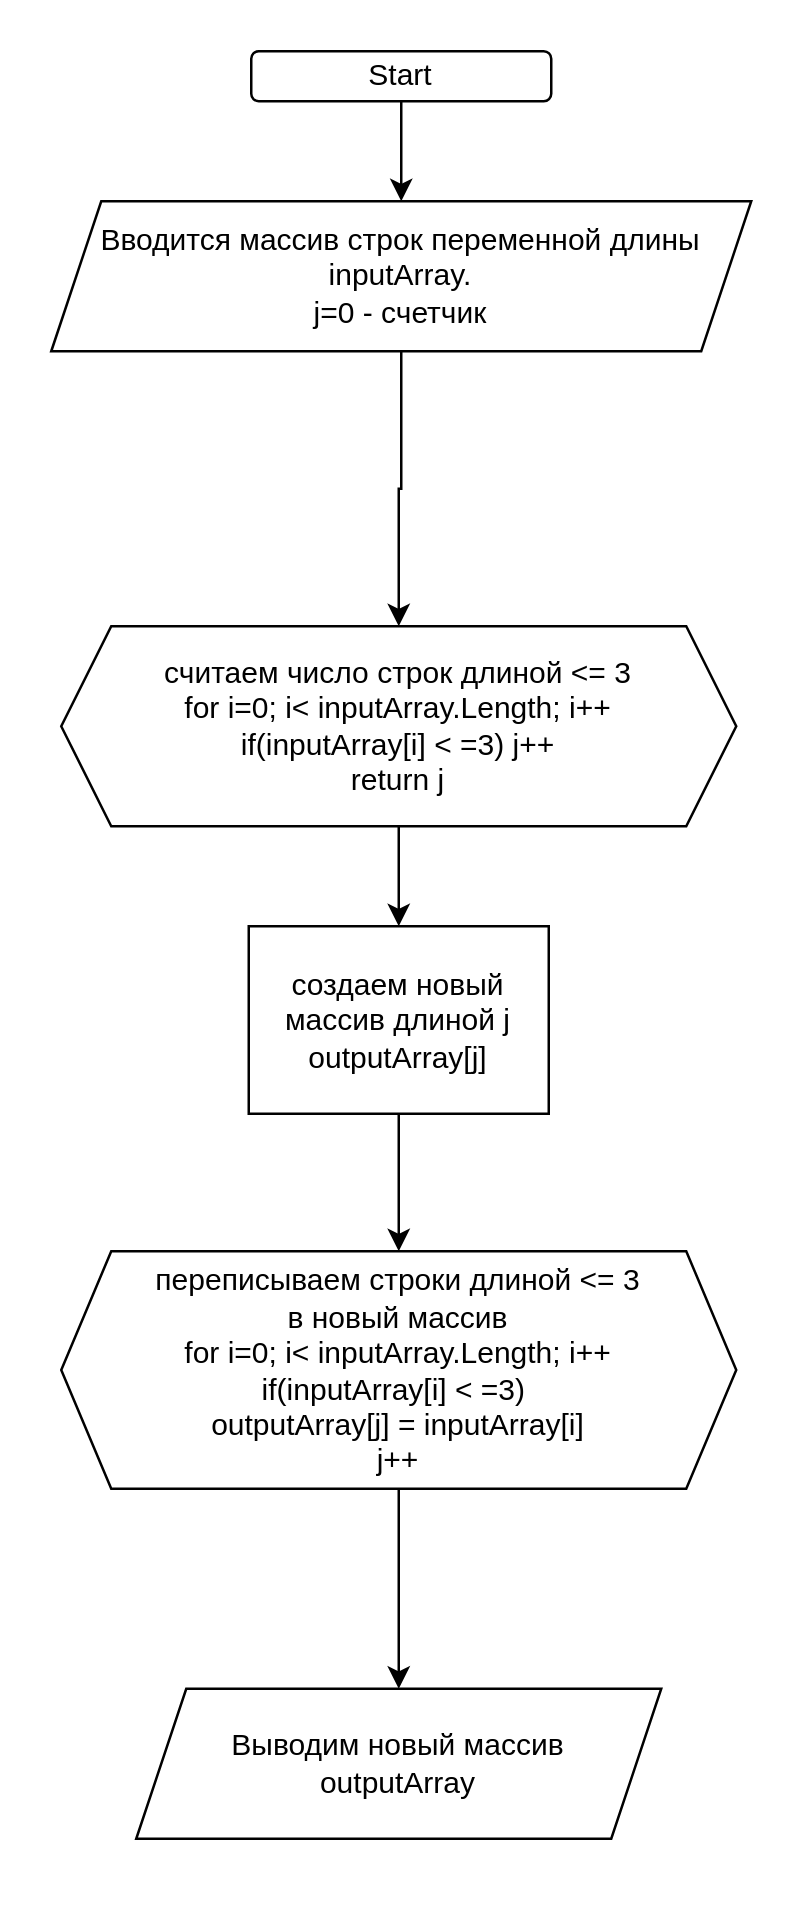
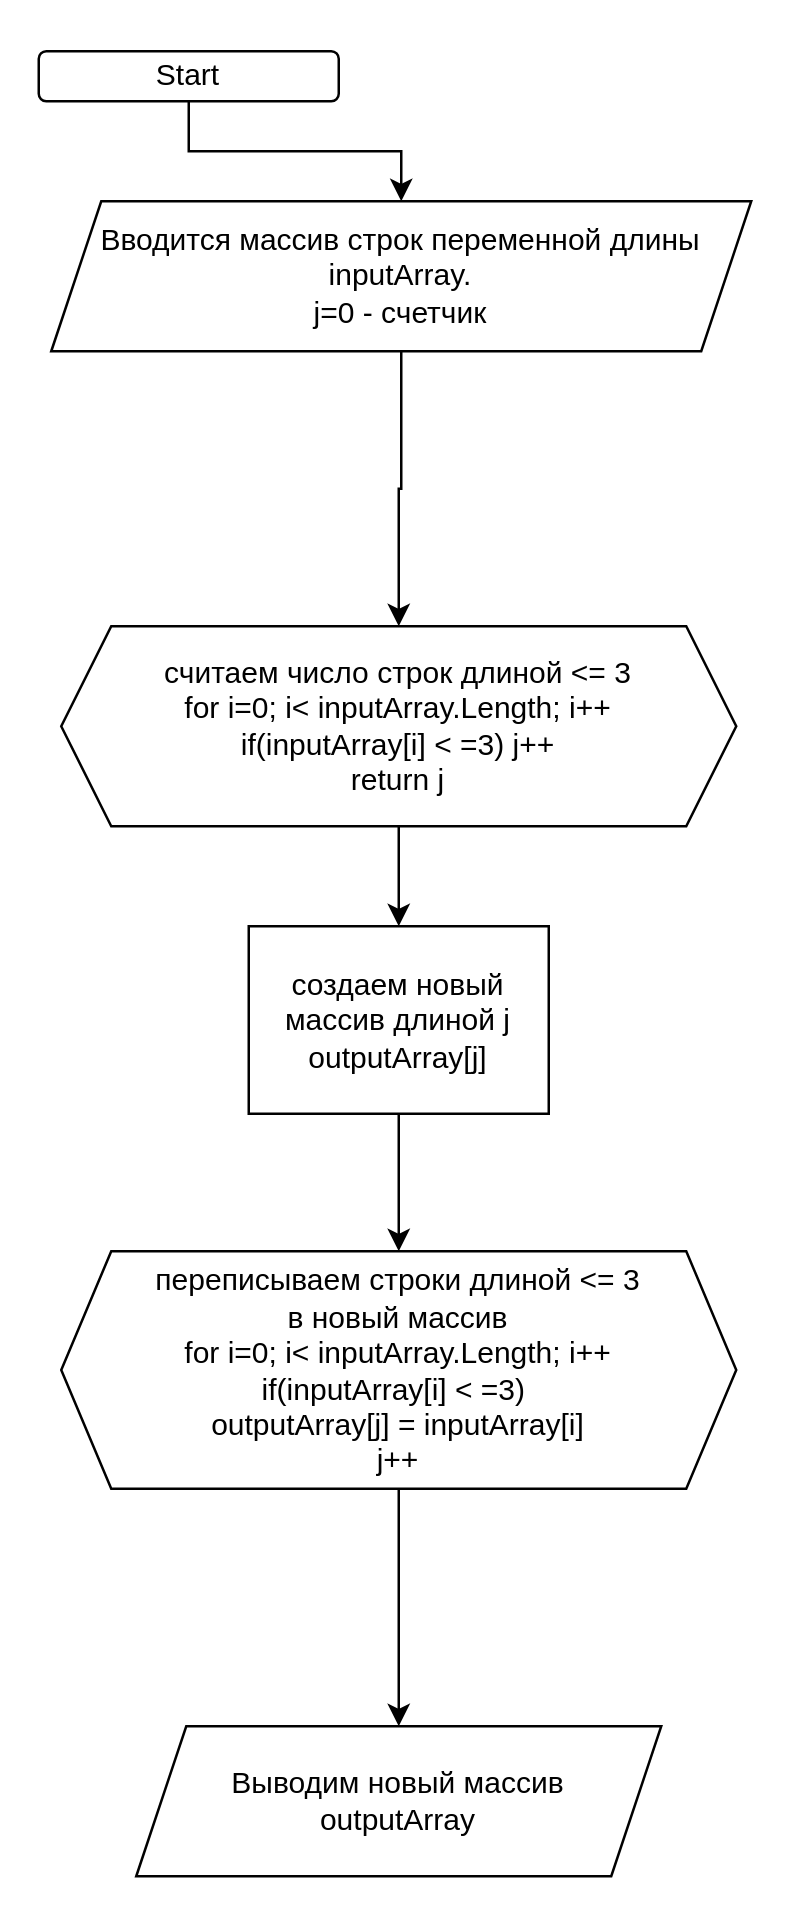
node "Start": moved (401, 76) -> (189, 76)
node "Выводим новый массив outputArray": moved (399, 1764) -> (399, 1801)
